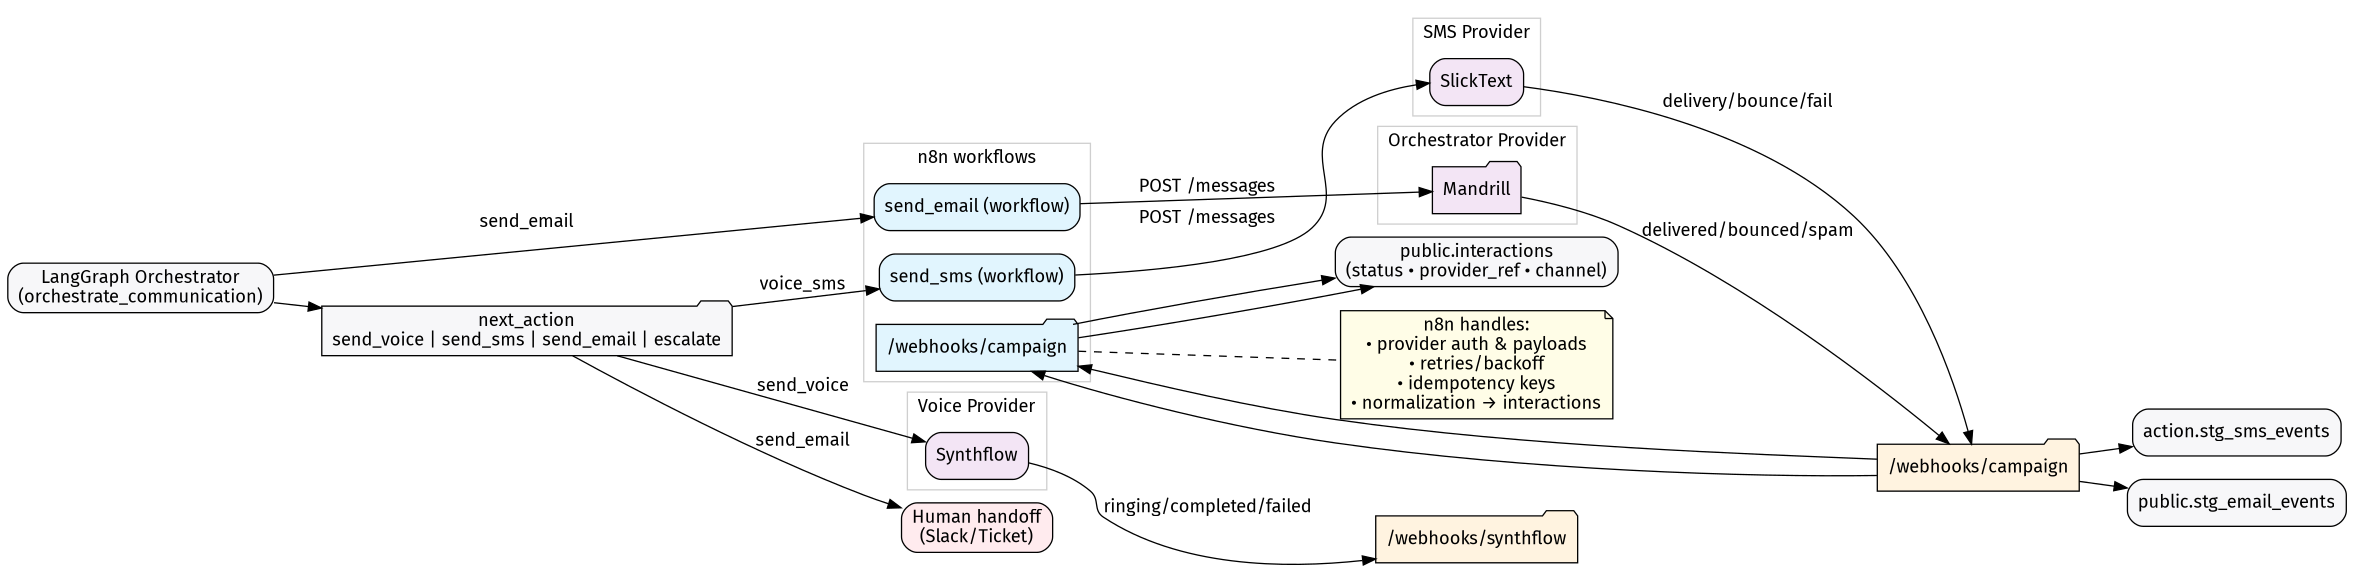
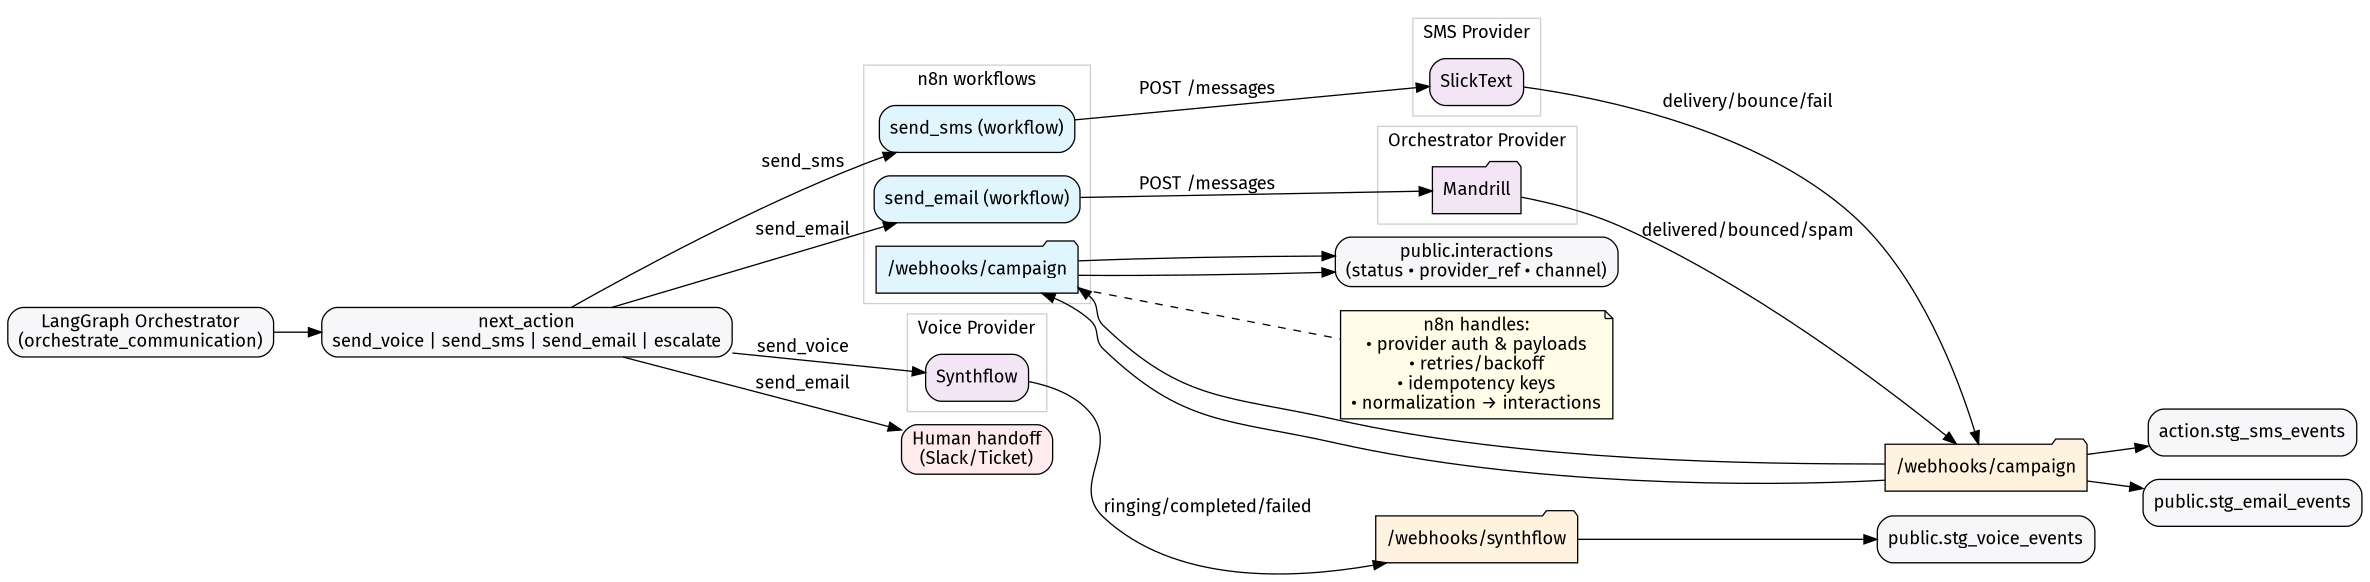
edge "LangGraph Orchestrator (orchestrate_communication)" -> "send_email (workflow)": now "next_action send_voice | send_sms | send_email | escalate" -> "send_email (workflow)"
edge "next_action send_voice | send_sms | send_email | escalate" -> "send_sms (workflow)": label "voice_sms" -> "send_sms"
node "next_action send_voice | send_sms | send_email | escalate": shape folder -> box
node "public.stg_voice_events": added
